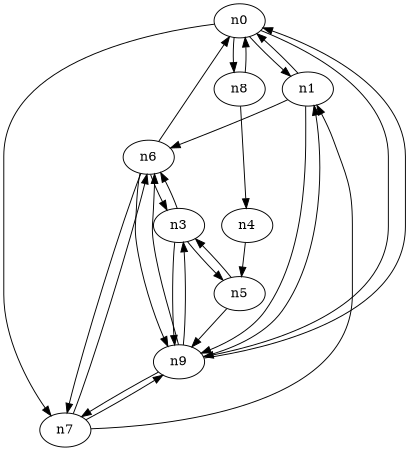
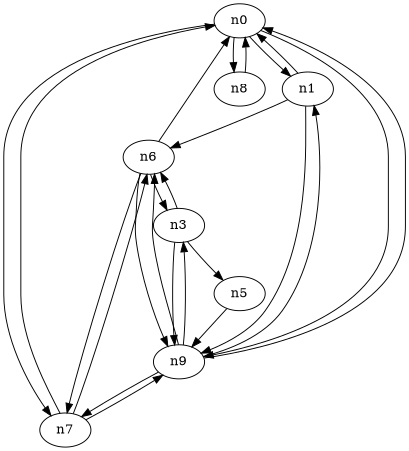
node "n4": removed
edge "n5" -> "n3": removed
edge "n7" -> "n1": now "n7" -> "n0"
